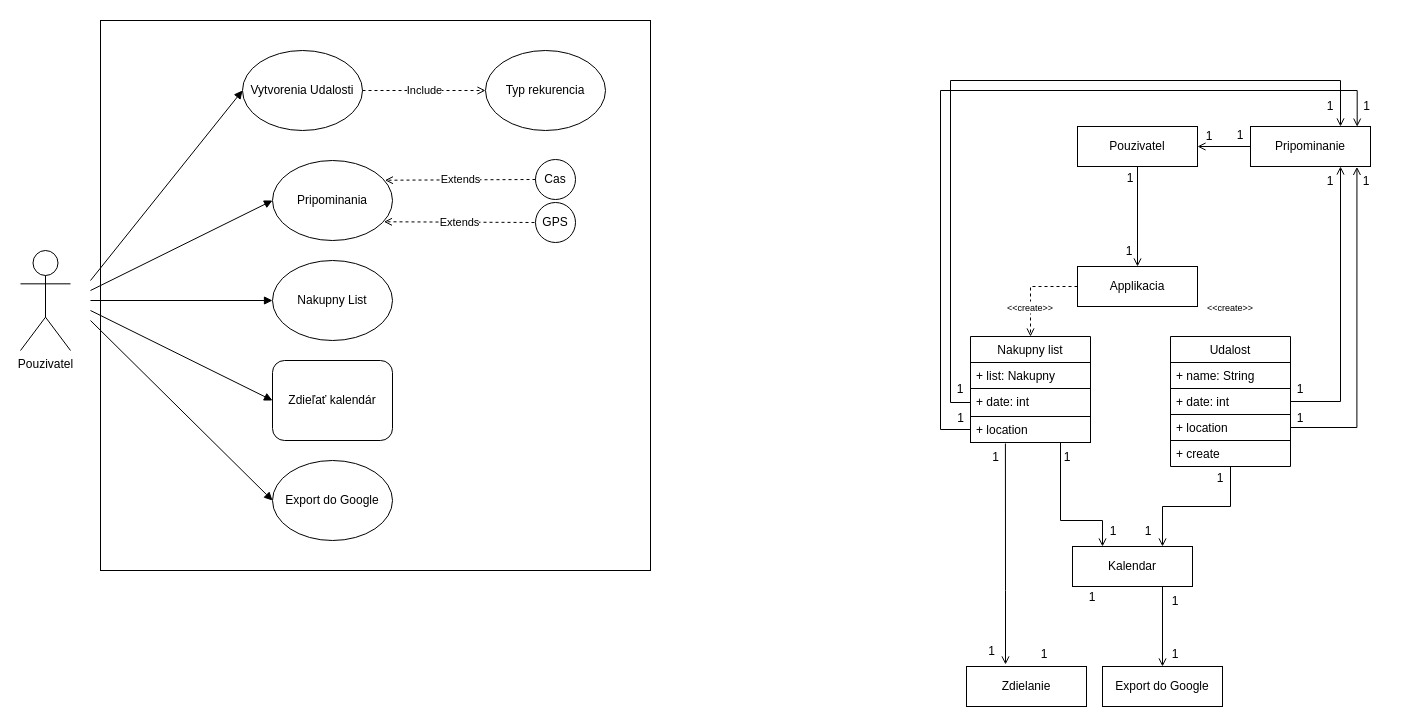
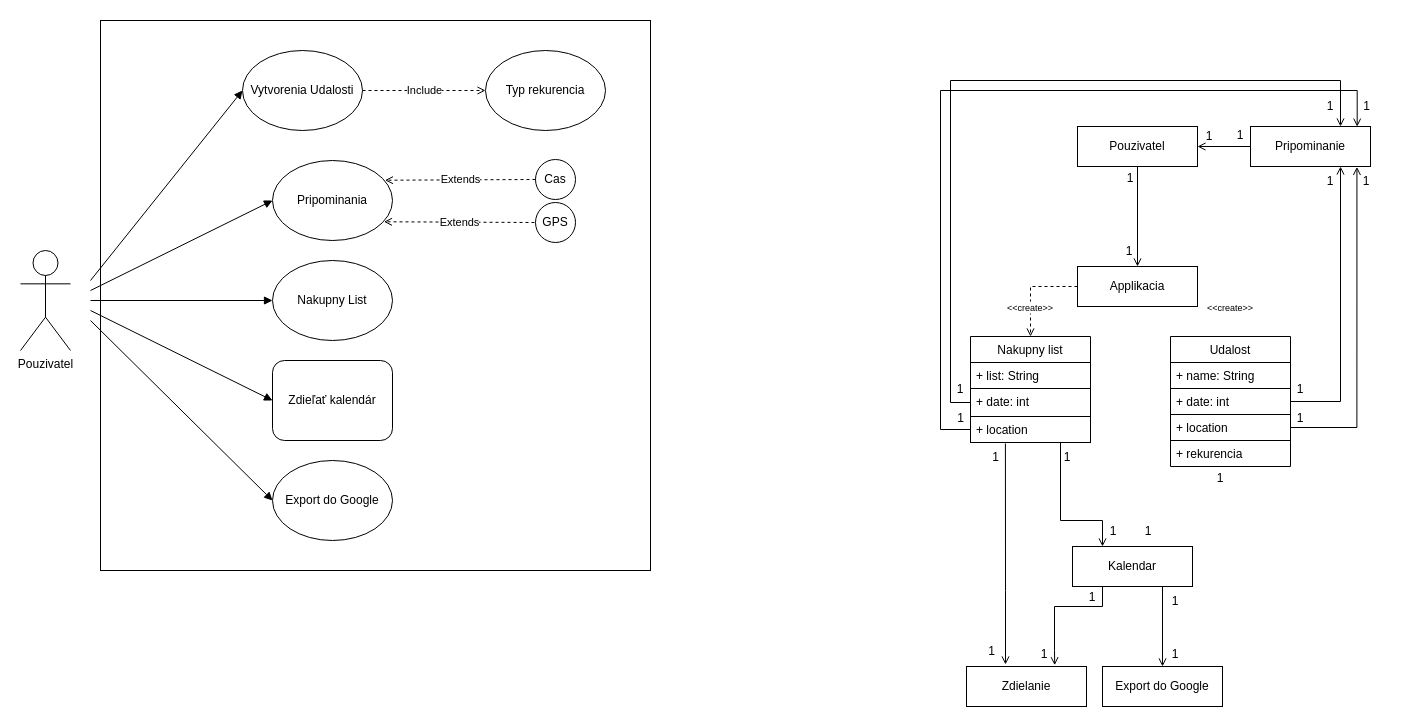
node "+ list: Nakupny": label "+ list: Nakupny" -> "+ list: String"
node "+ create": label "+ create" -> "+ rekurencia"
edge "Udalost" -> "Kalendar": removed
edge "Kalendar" -> "Zdielanie": added
